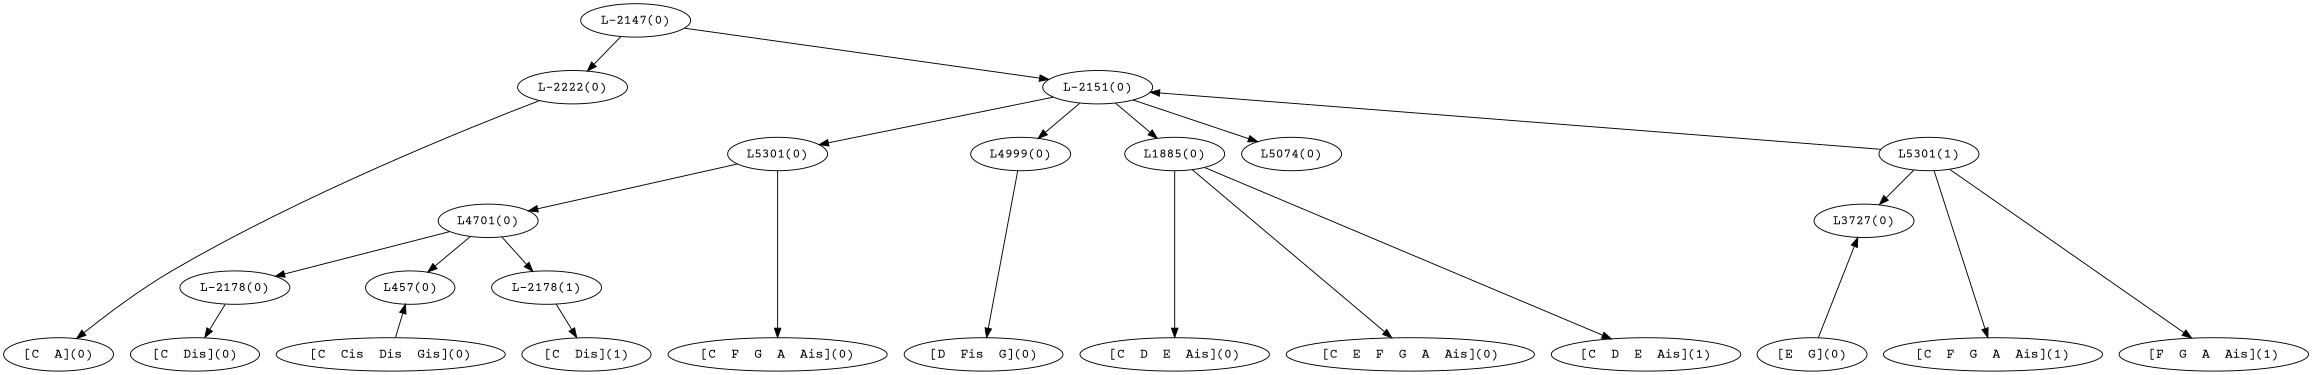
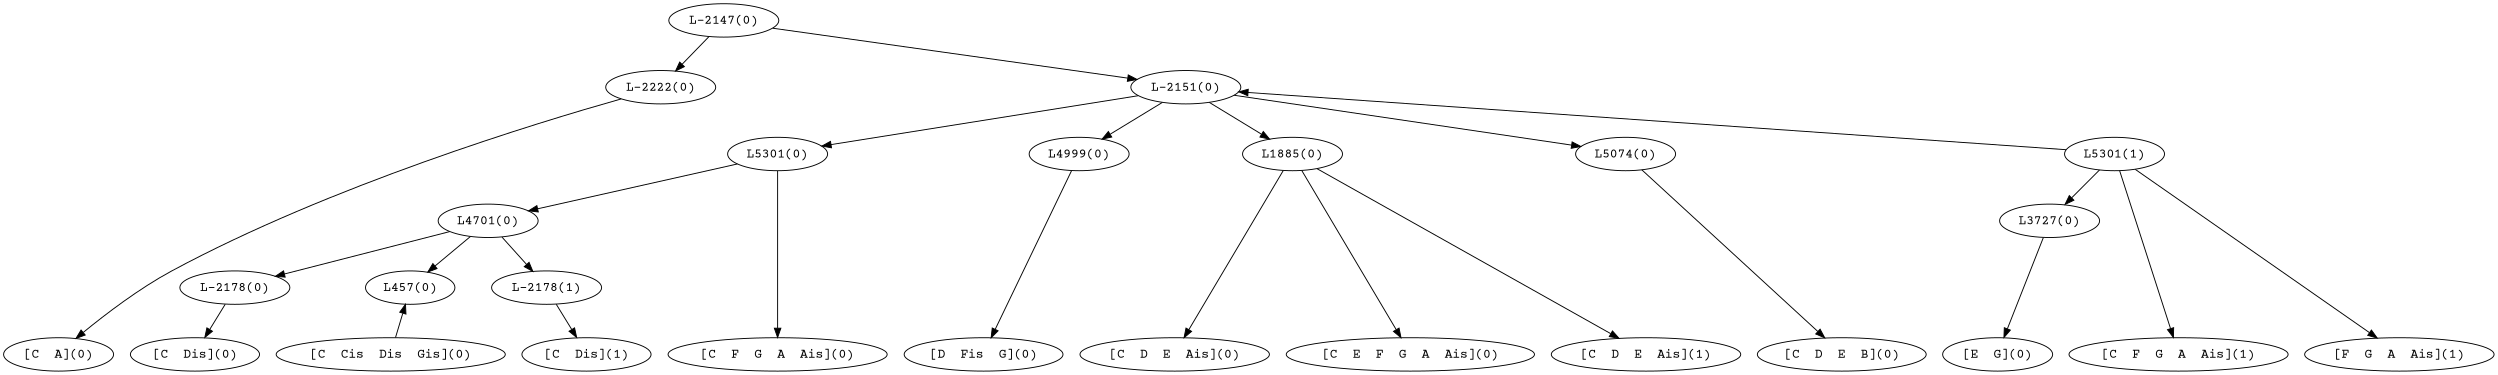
edge "[E  G](0)" -> "L3727(0)": reversed
node "[C  D  E  B](0)": added
